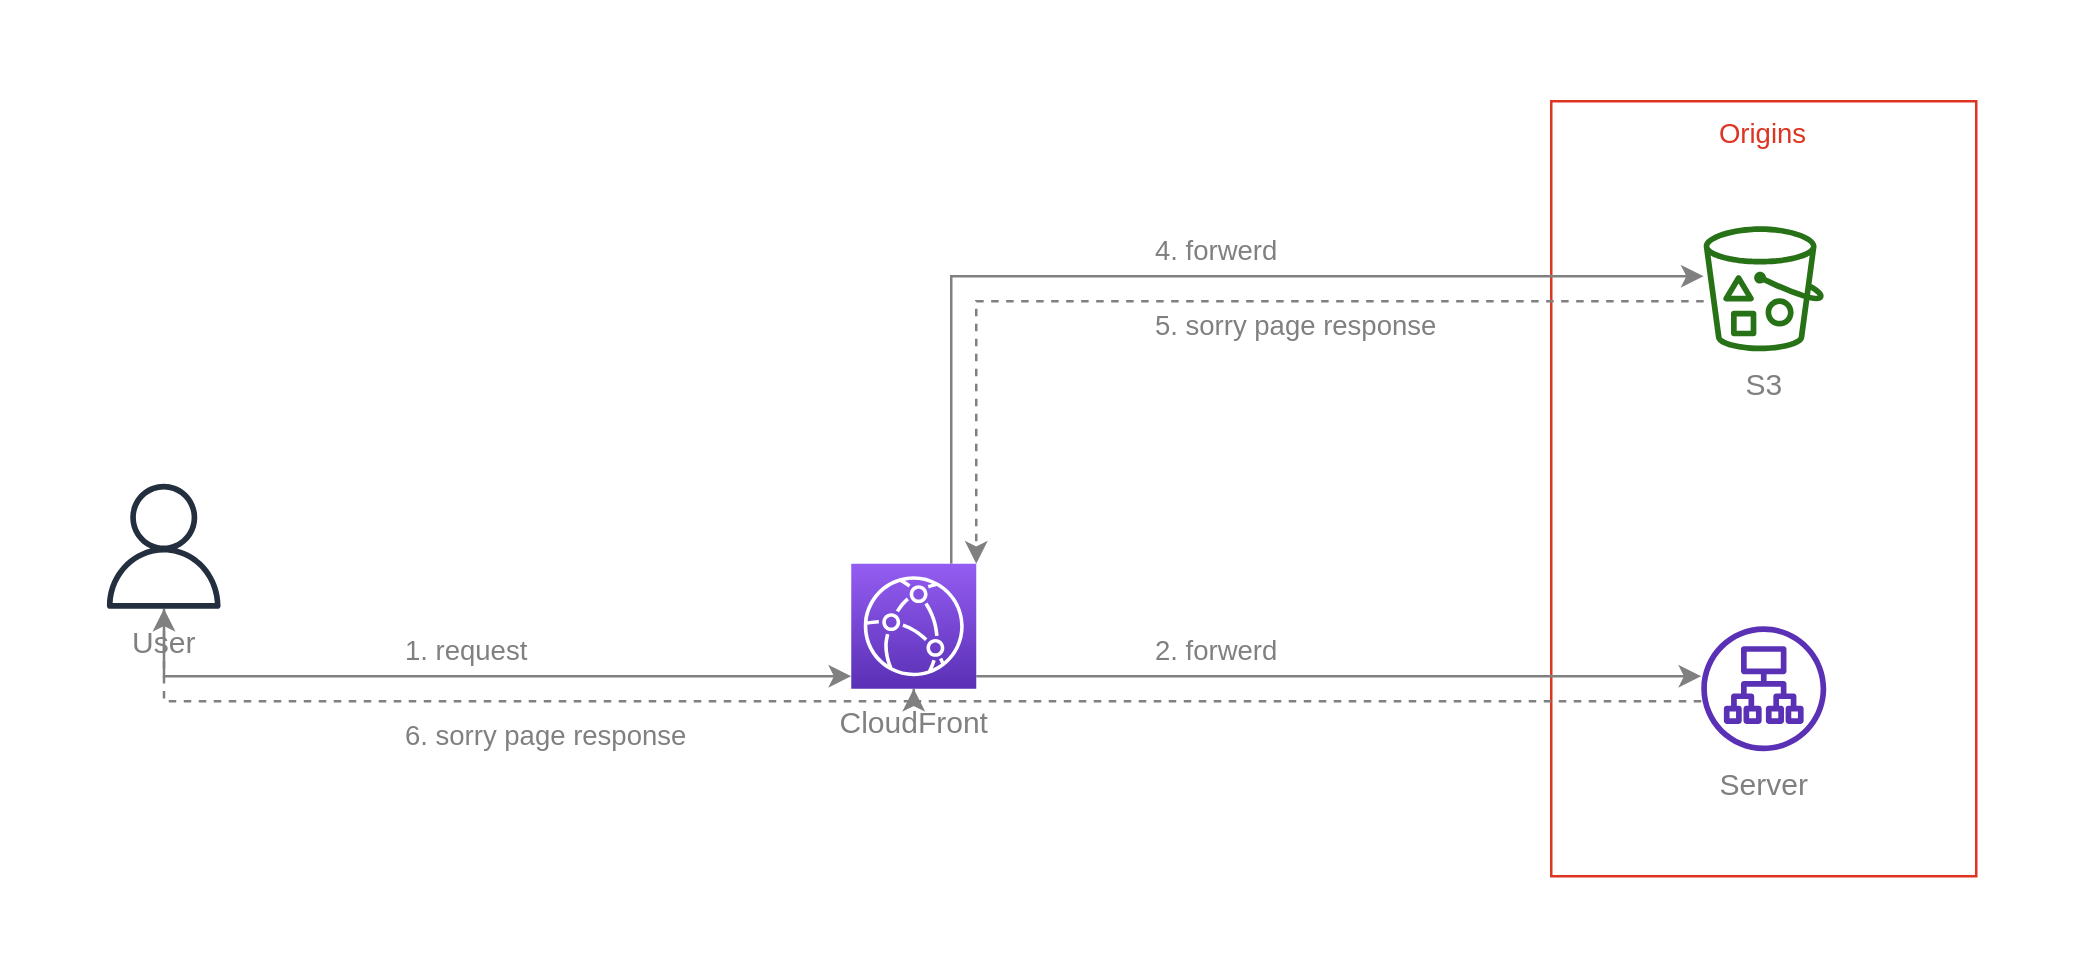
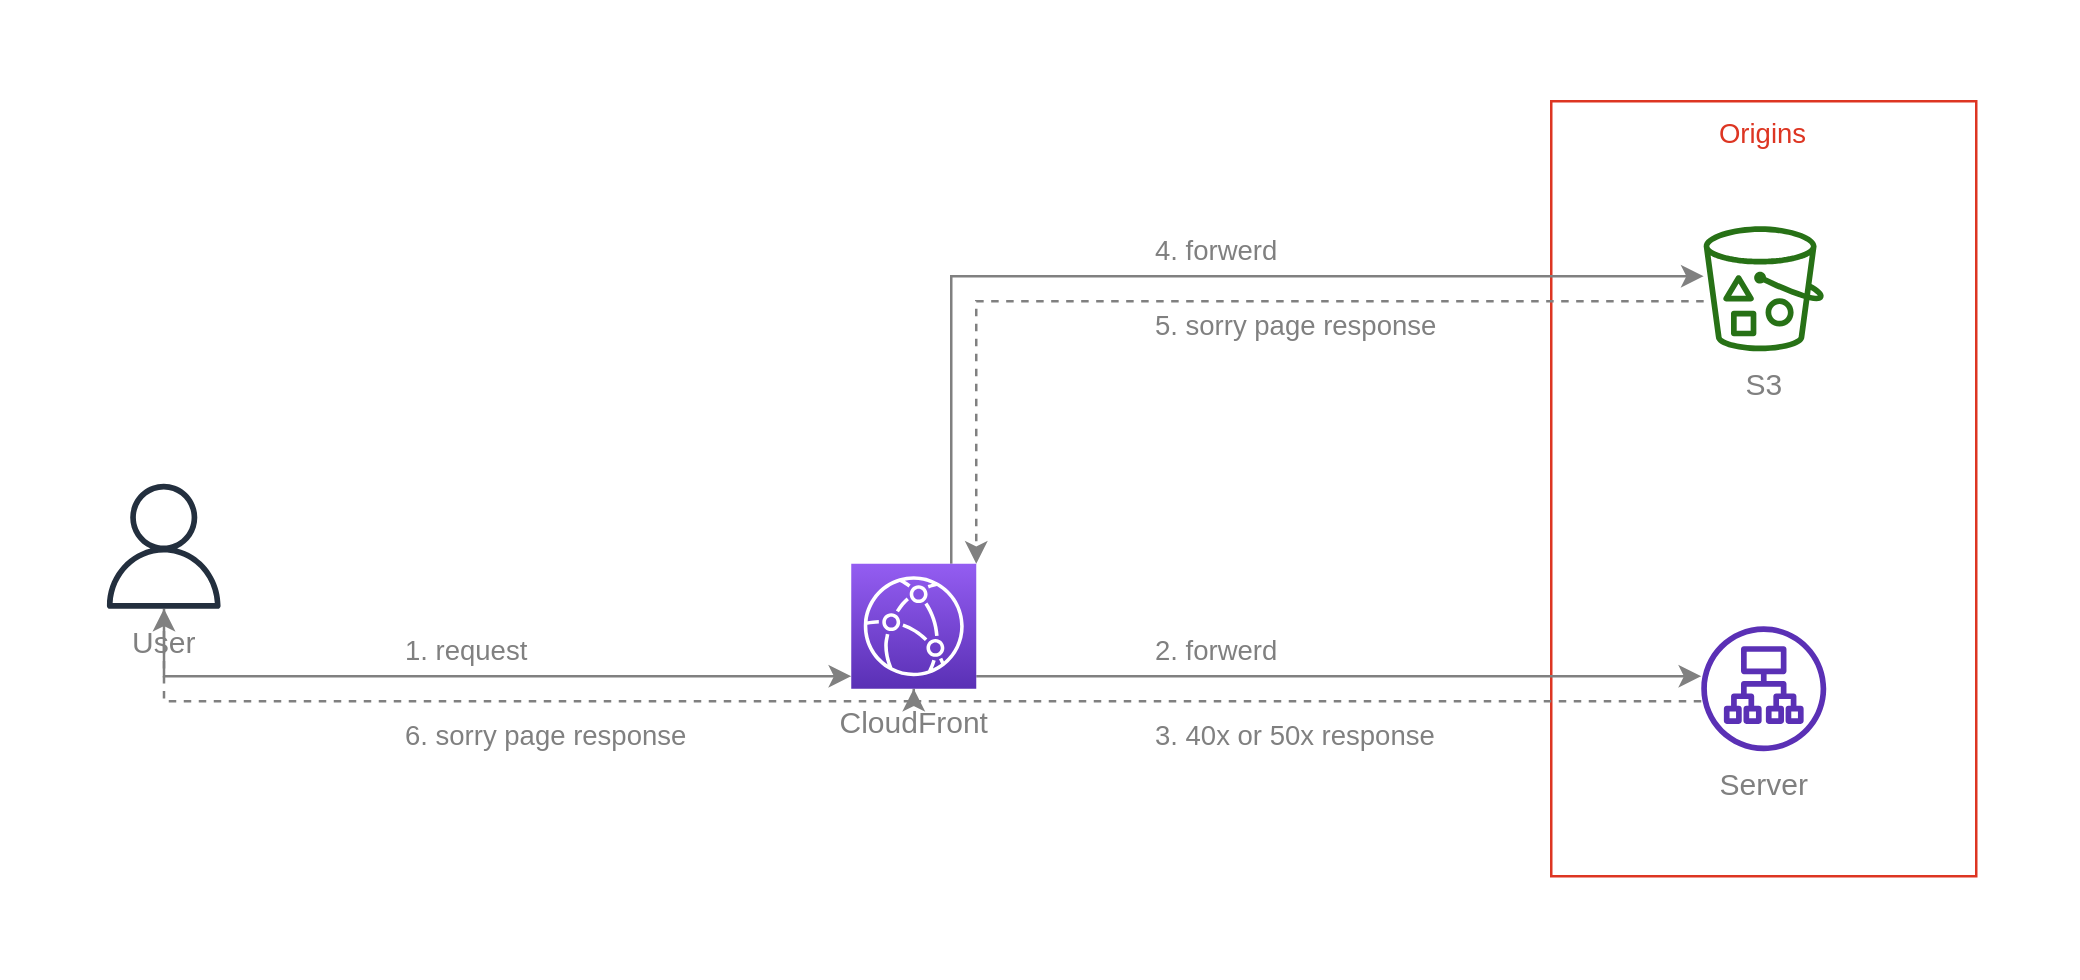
node "3. 40x or 50x response": added
